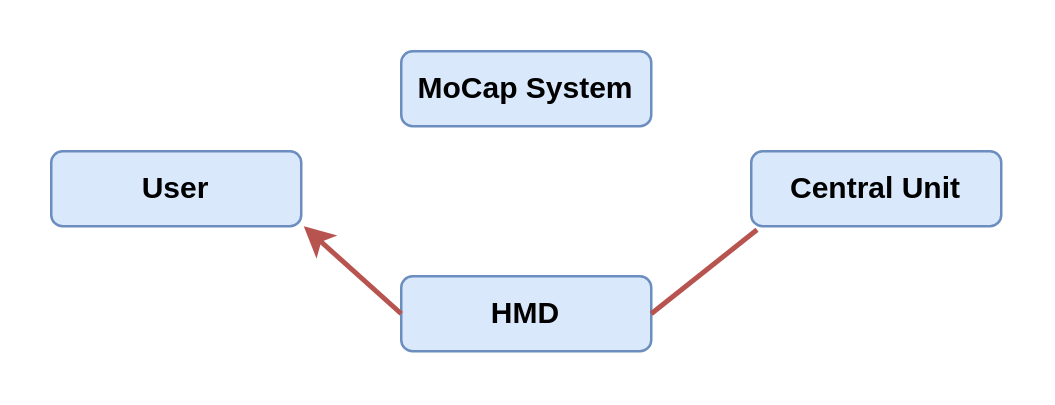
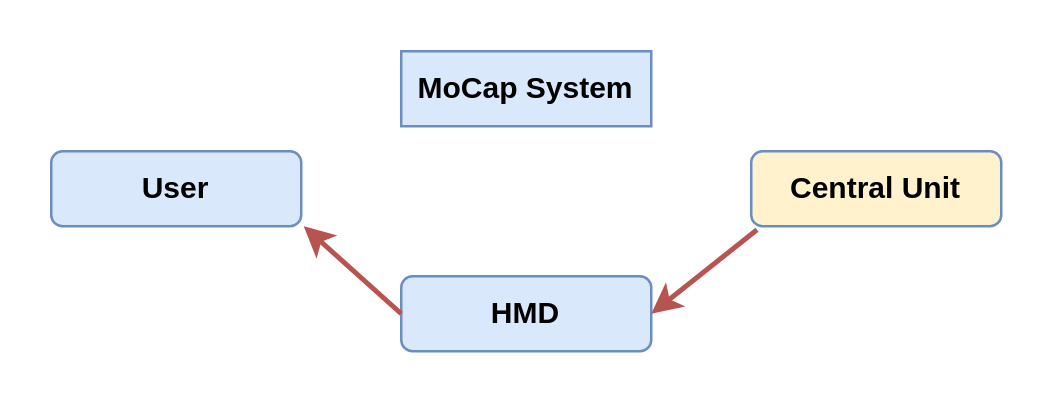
node "MoCap System": shape rounded rectangle -> rectangle
node "Central Unit": fillcolor #dae8fc -> #fff2cc
edge "Central Unit" -- "HMD": arrowhead none -> classic
